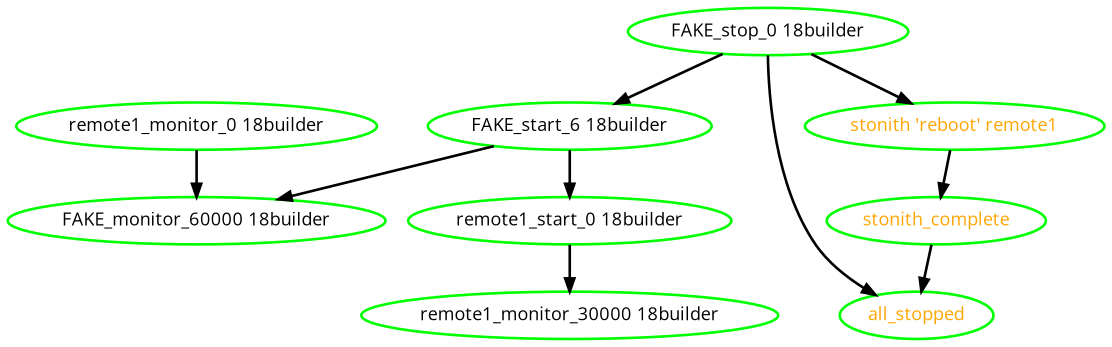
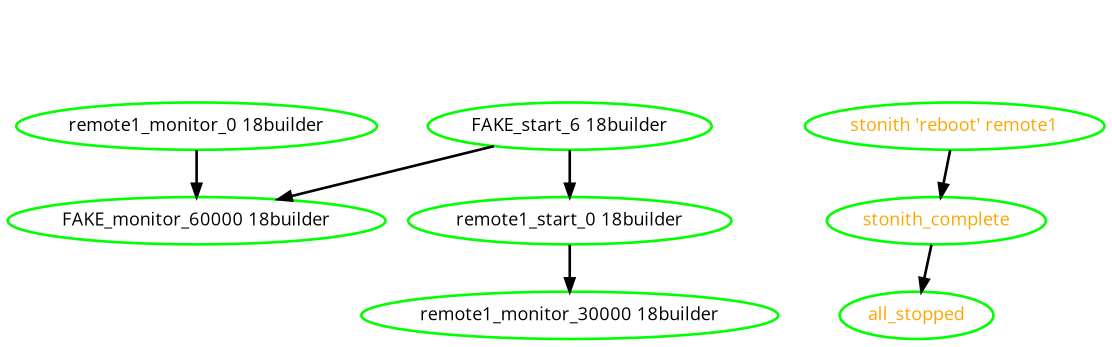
node "FAKE_stop_0 18builder": removed
